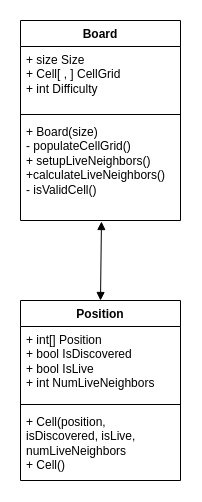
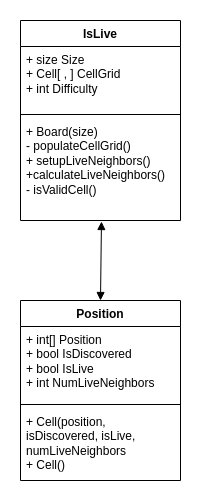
node "Board": label "Board" -> "IsLive"
